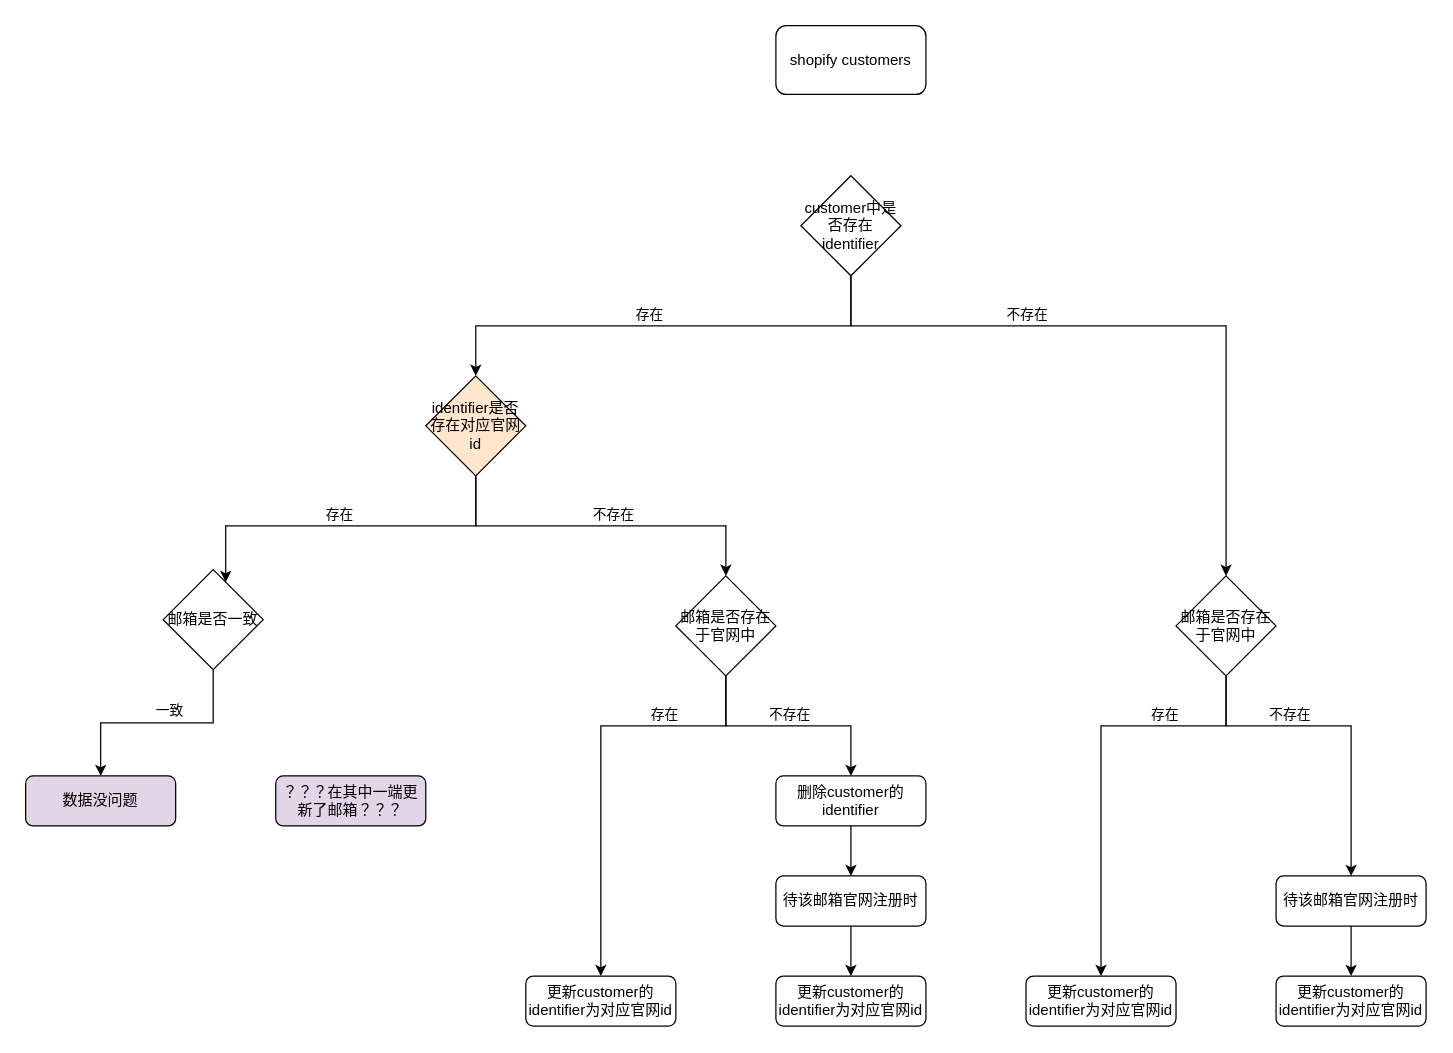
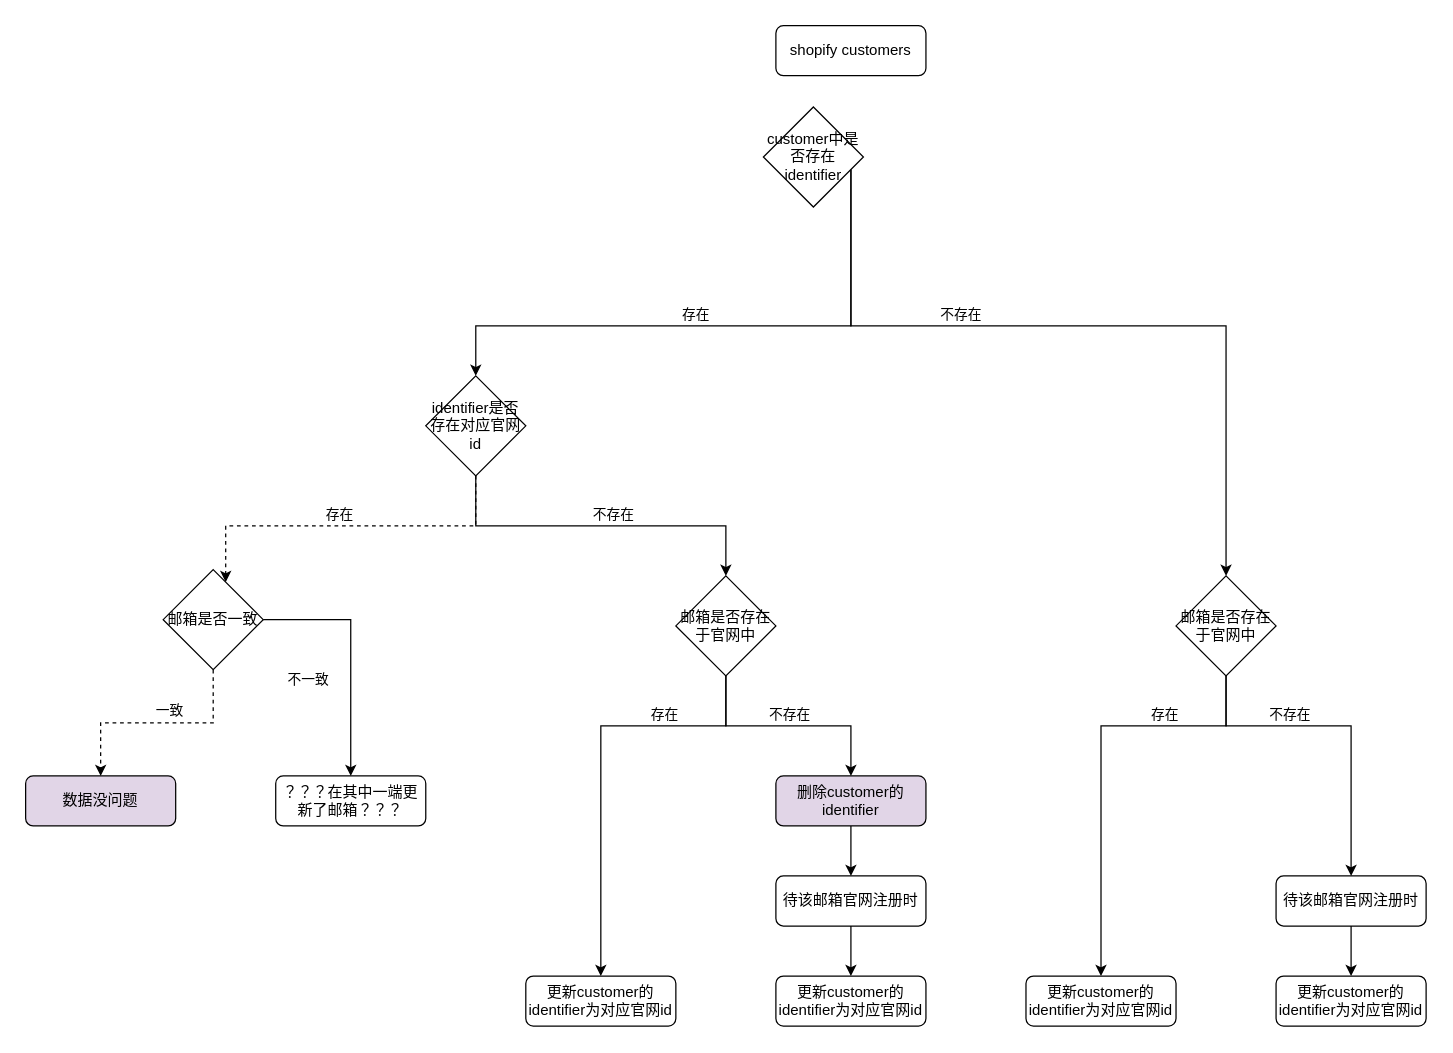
node "shopify customers": size 150x69 -> 150x50
node "customer中是否存在identifier": moved (851, 226) -> (813, 157)
node "identifier是否存在对应官网id": fillcolor #ffe6cc -> #ffffff
edge "identifier是否存在对应官网id" -> "邮箱是否一致": style solid -> dashed
edge "邮箱是否一致" -> "？？？在其中一端更新了邮箱？？？": added, label "不一致"
edge "邮箱是否一致" -> "数据没问题": style solid -> dashed
node "？？？在其中一端更新了邮箱？？？": fillcolor #e1d5e7 -> #ffffff
node "删除customer的identifier": fillcolor #ffffff -> #e1d5e7
